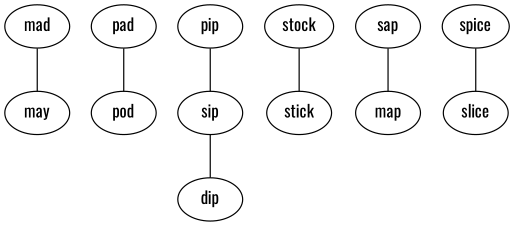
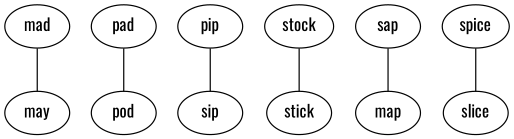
node "dip": removed
